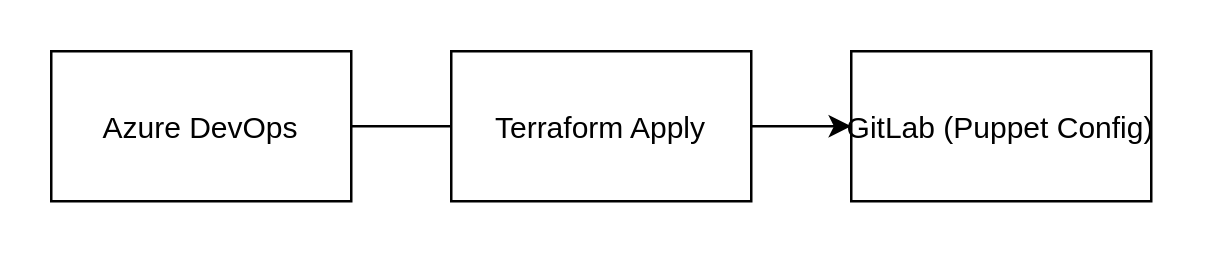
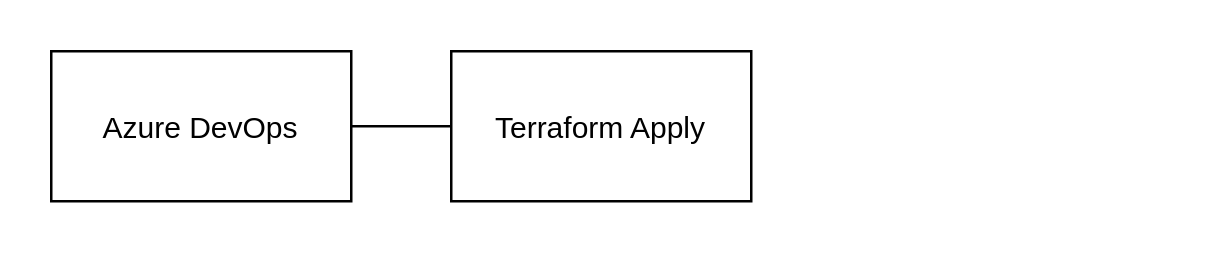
edge "Terraform Apply" -> "GitLab (Puppet Config)": removed
node "GitLab (Puppet Config)": removed
